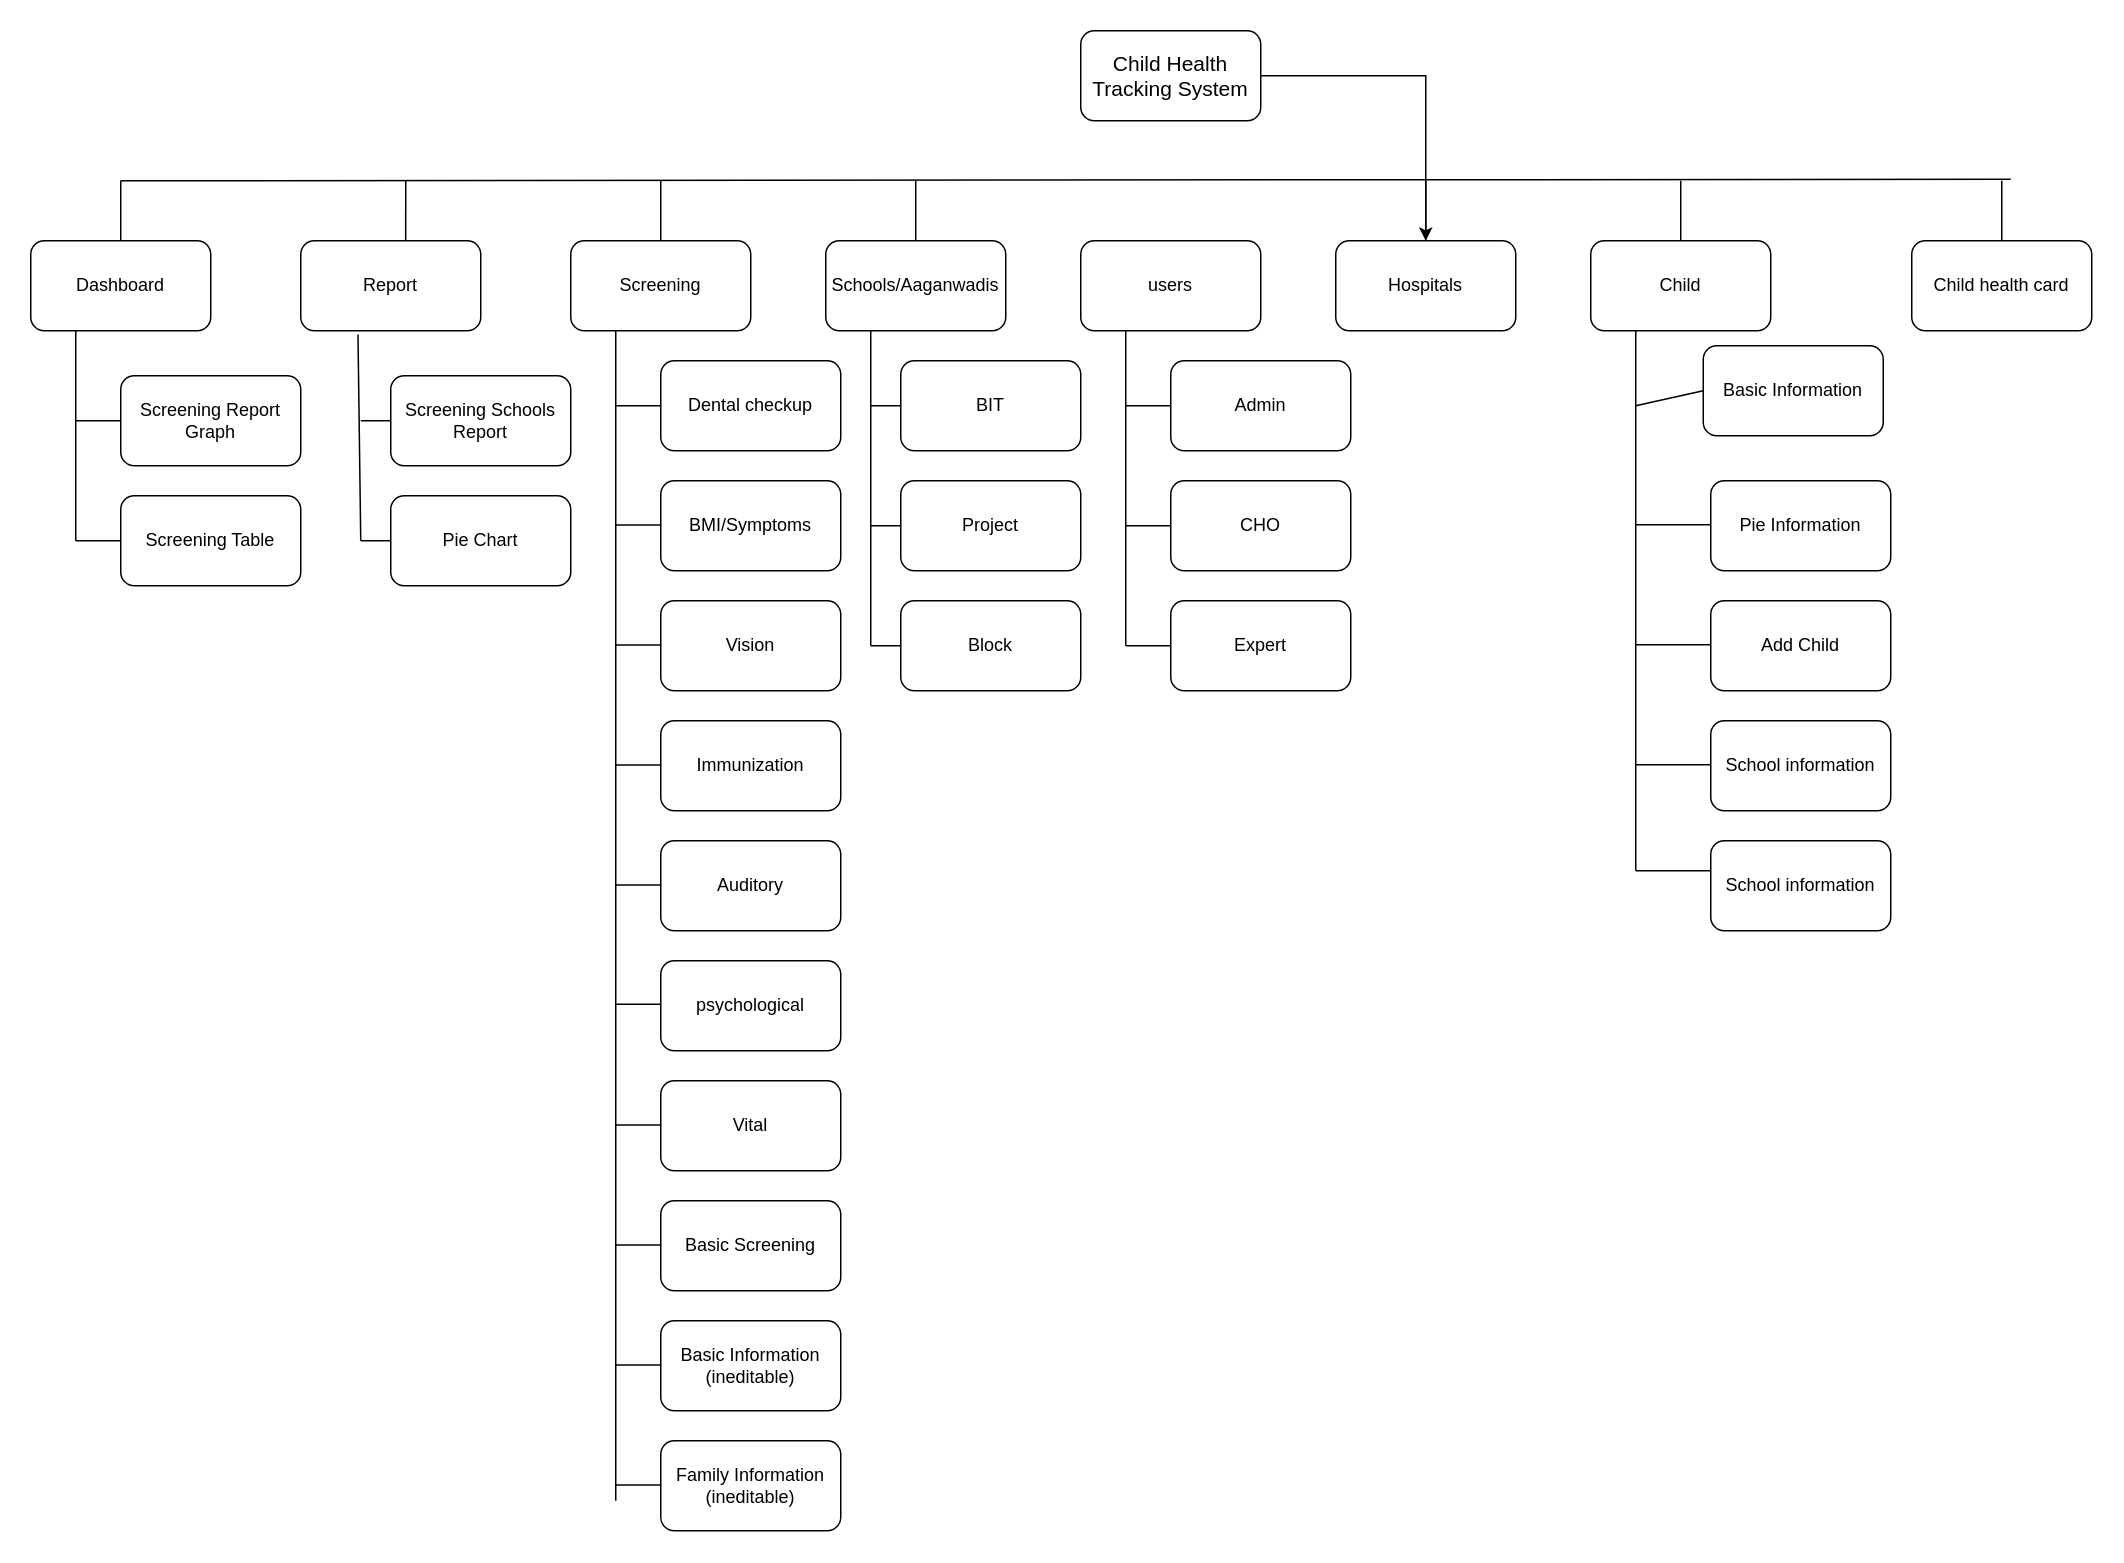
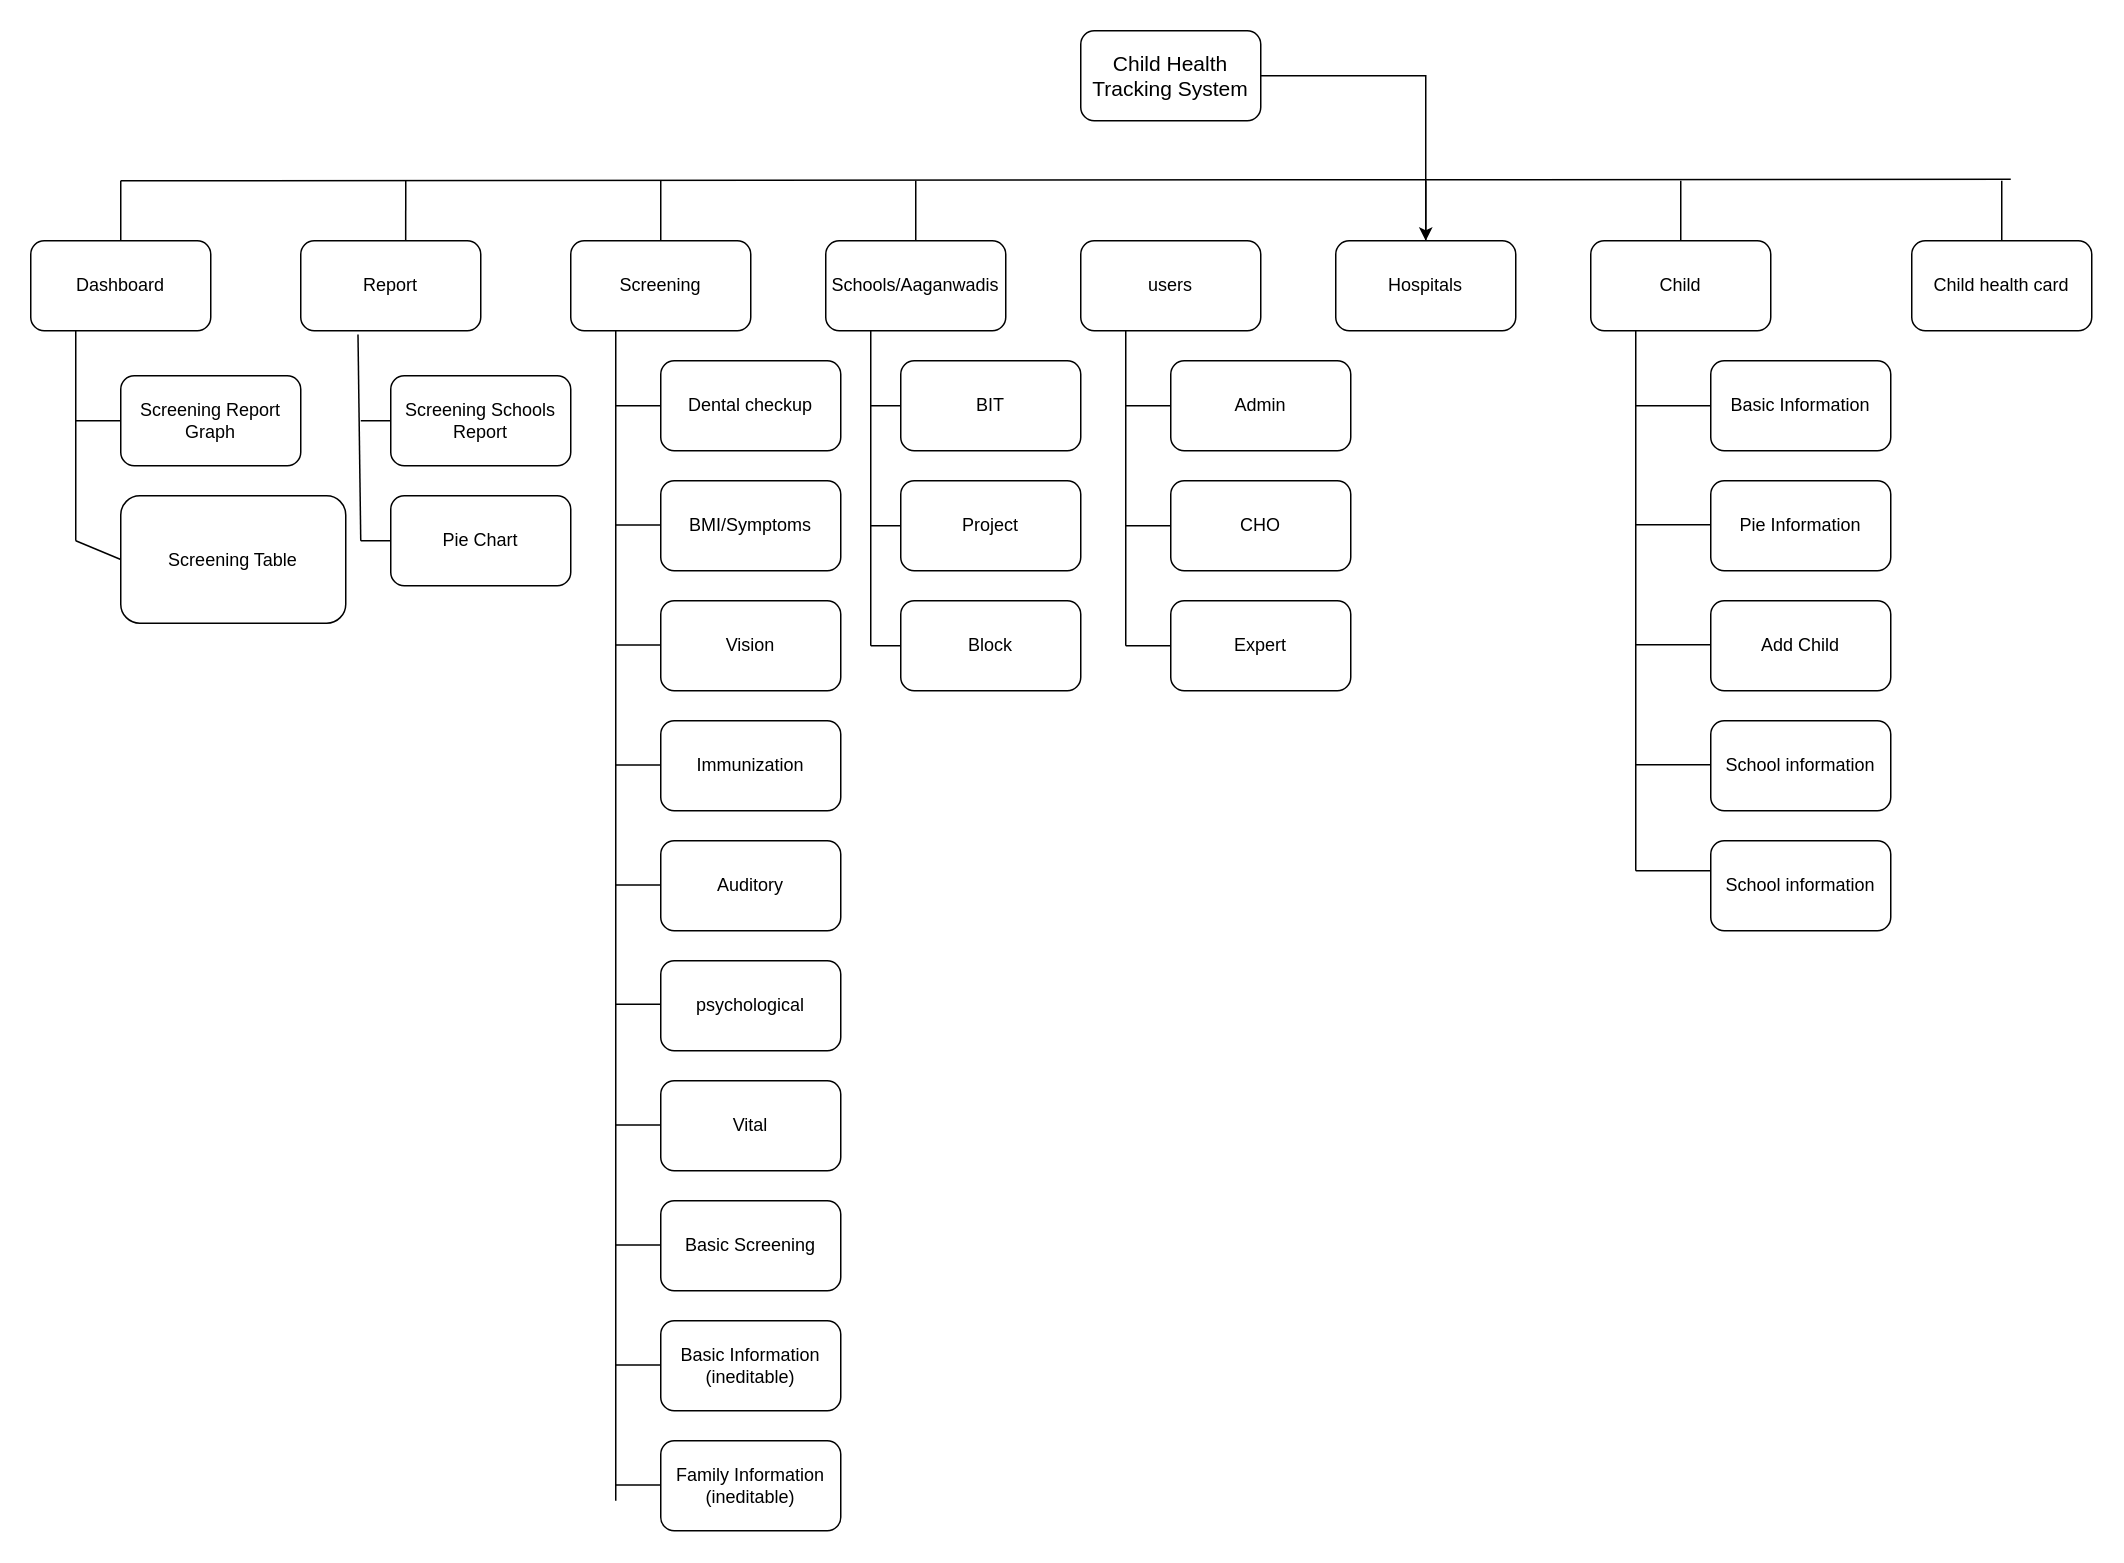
node "Basic Information": moved (1793, 391) -> (1801, 406)
node "Screening Table": size 180x90 -> 225x128
